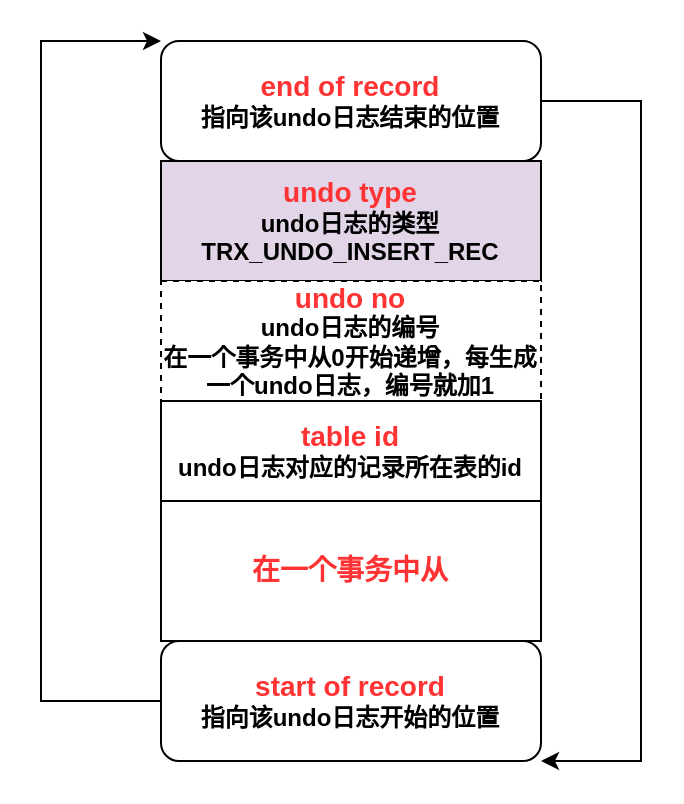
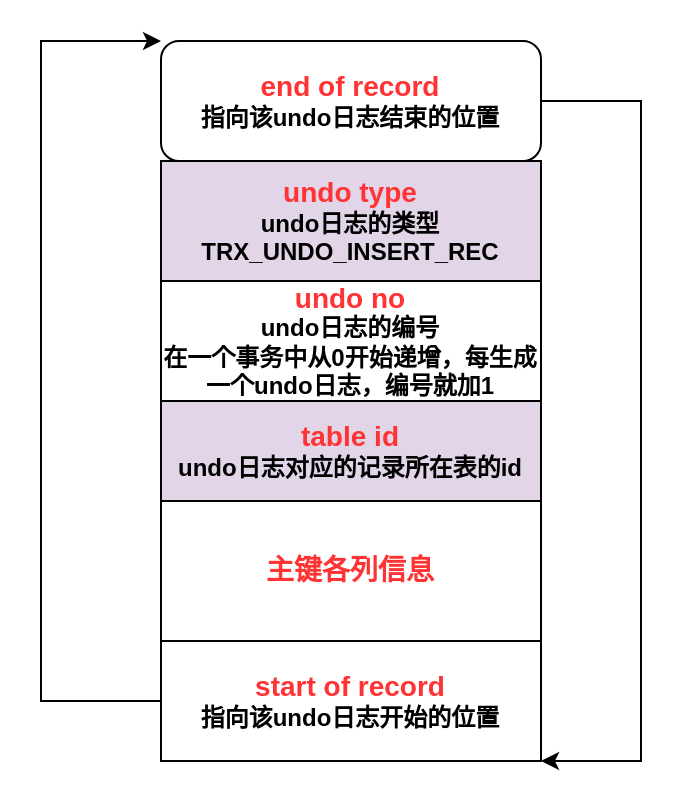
node "undo no undo日志的编号 在一个事务中从0开始递增，每生成一个undo日志，编号就加1": style dashed -> solid
node "table id undo日志对应的记录所在表的id": fillcolor #ffffff -> #e1d5e7
node "在一个事务中从": label "在一个事务中从" -> "主键各列信息"
node "start of record 指向该undo日志开始的位置": shape rounded rectangle -> rectangle
